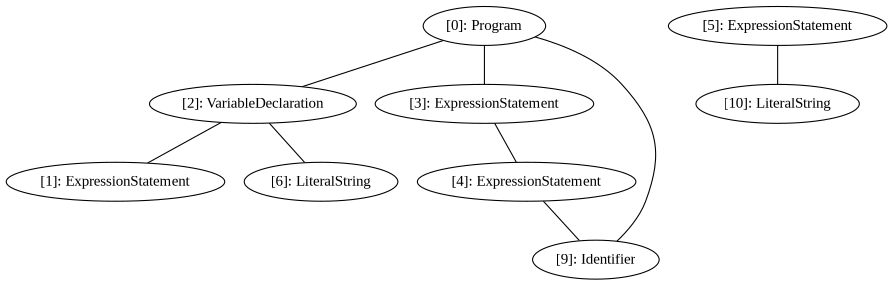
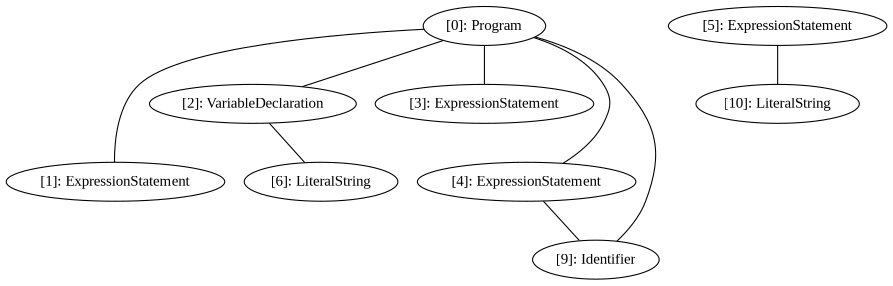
edge "[2]: VariableDeclaration" -- "[1]: ExpressionStatement": now "[0]: Program" -- "[1]: ExpressionStatement"
edge "[3]: ExpressionStatement" -- "[4]: ExpressionStatement": now "[0]: Program" -- "[4]: ExpressionStatement"
